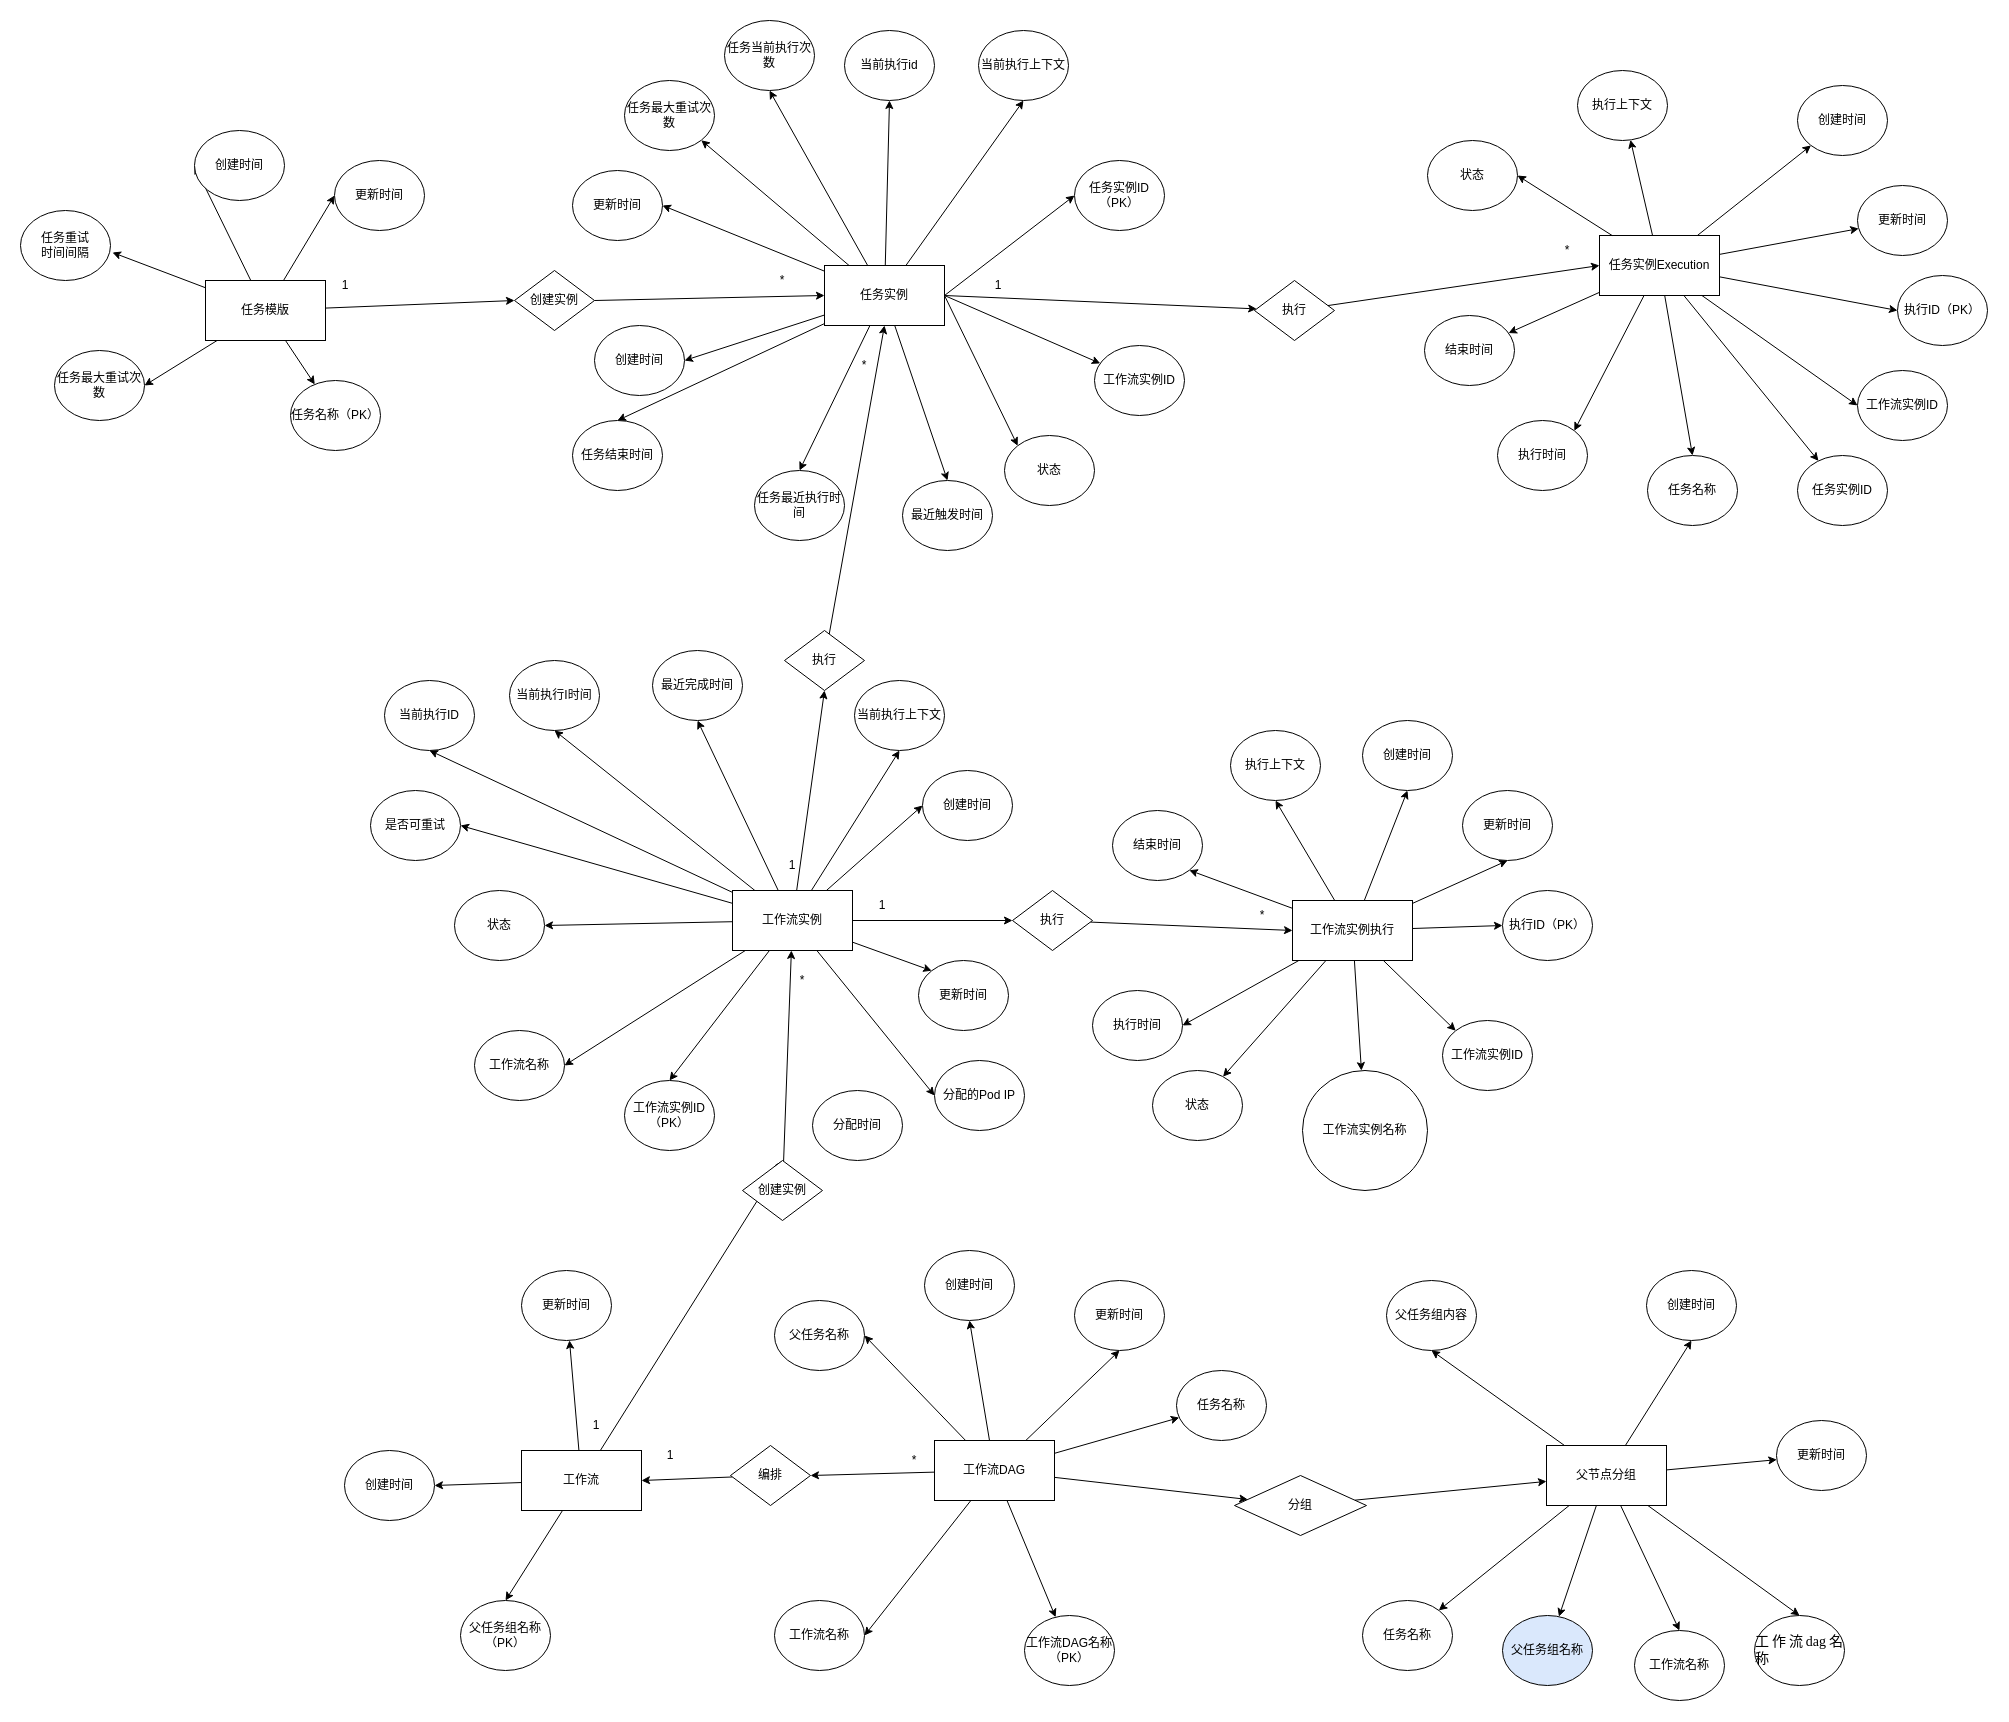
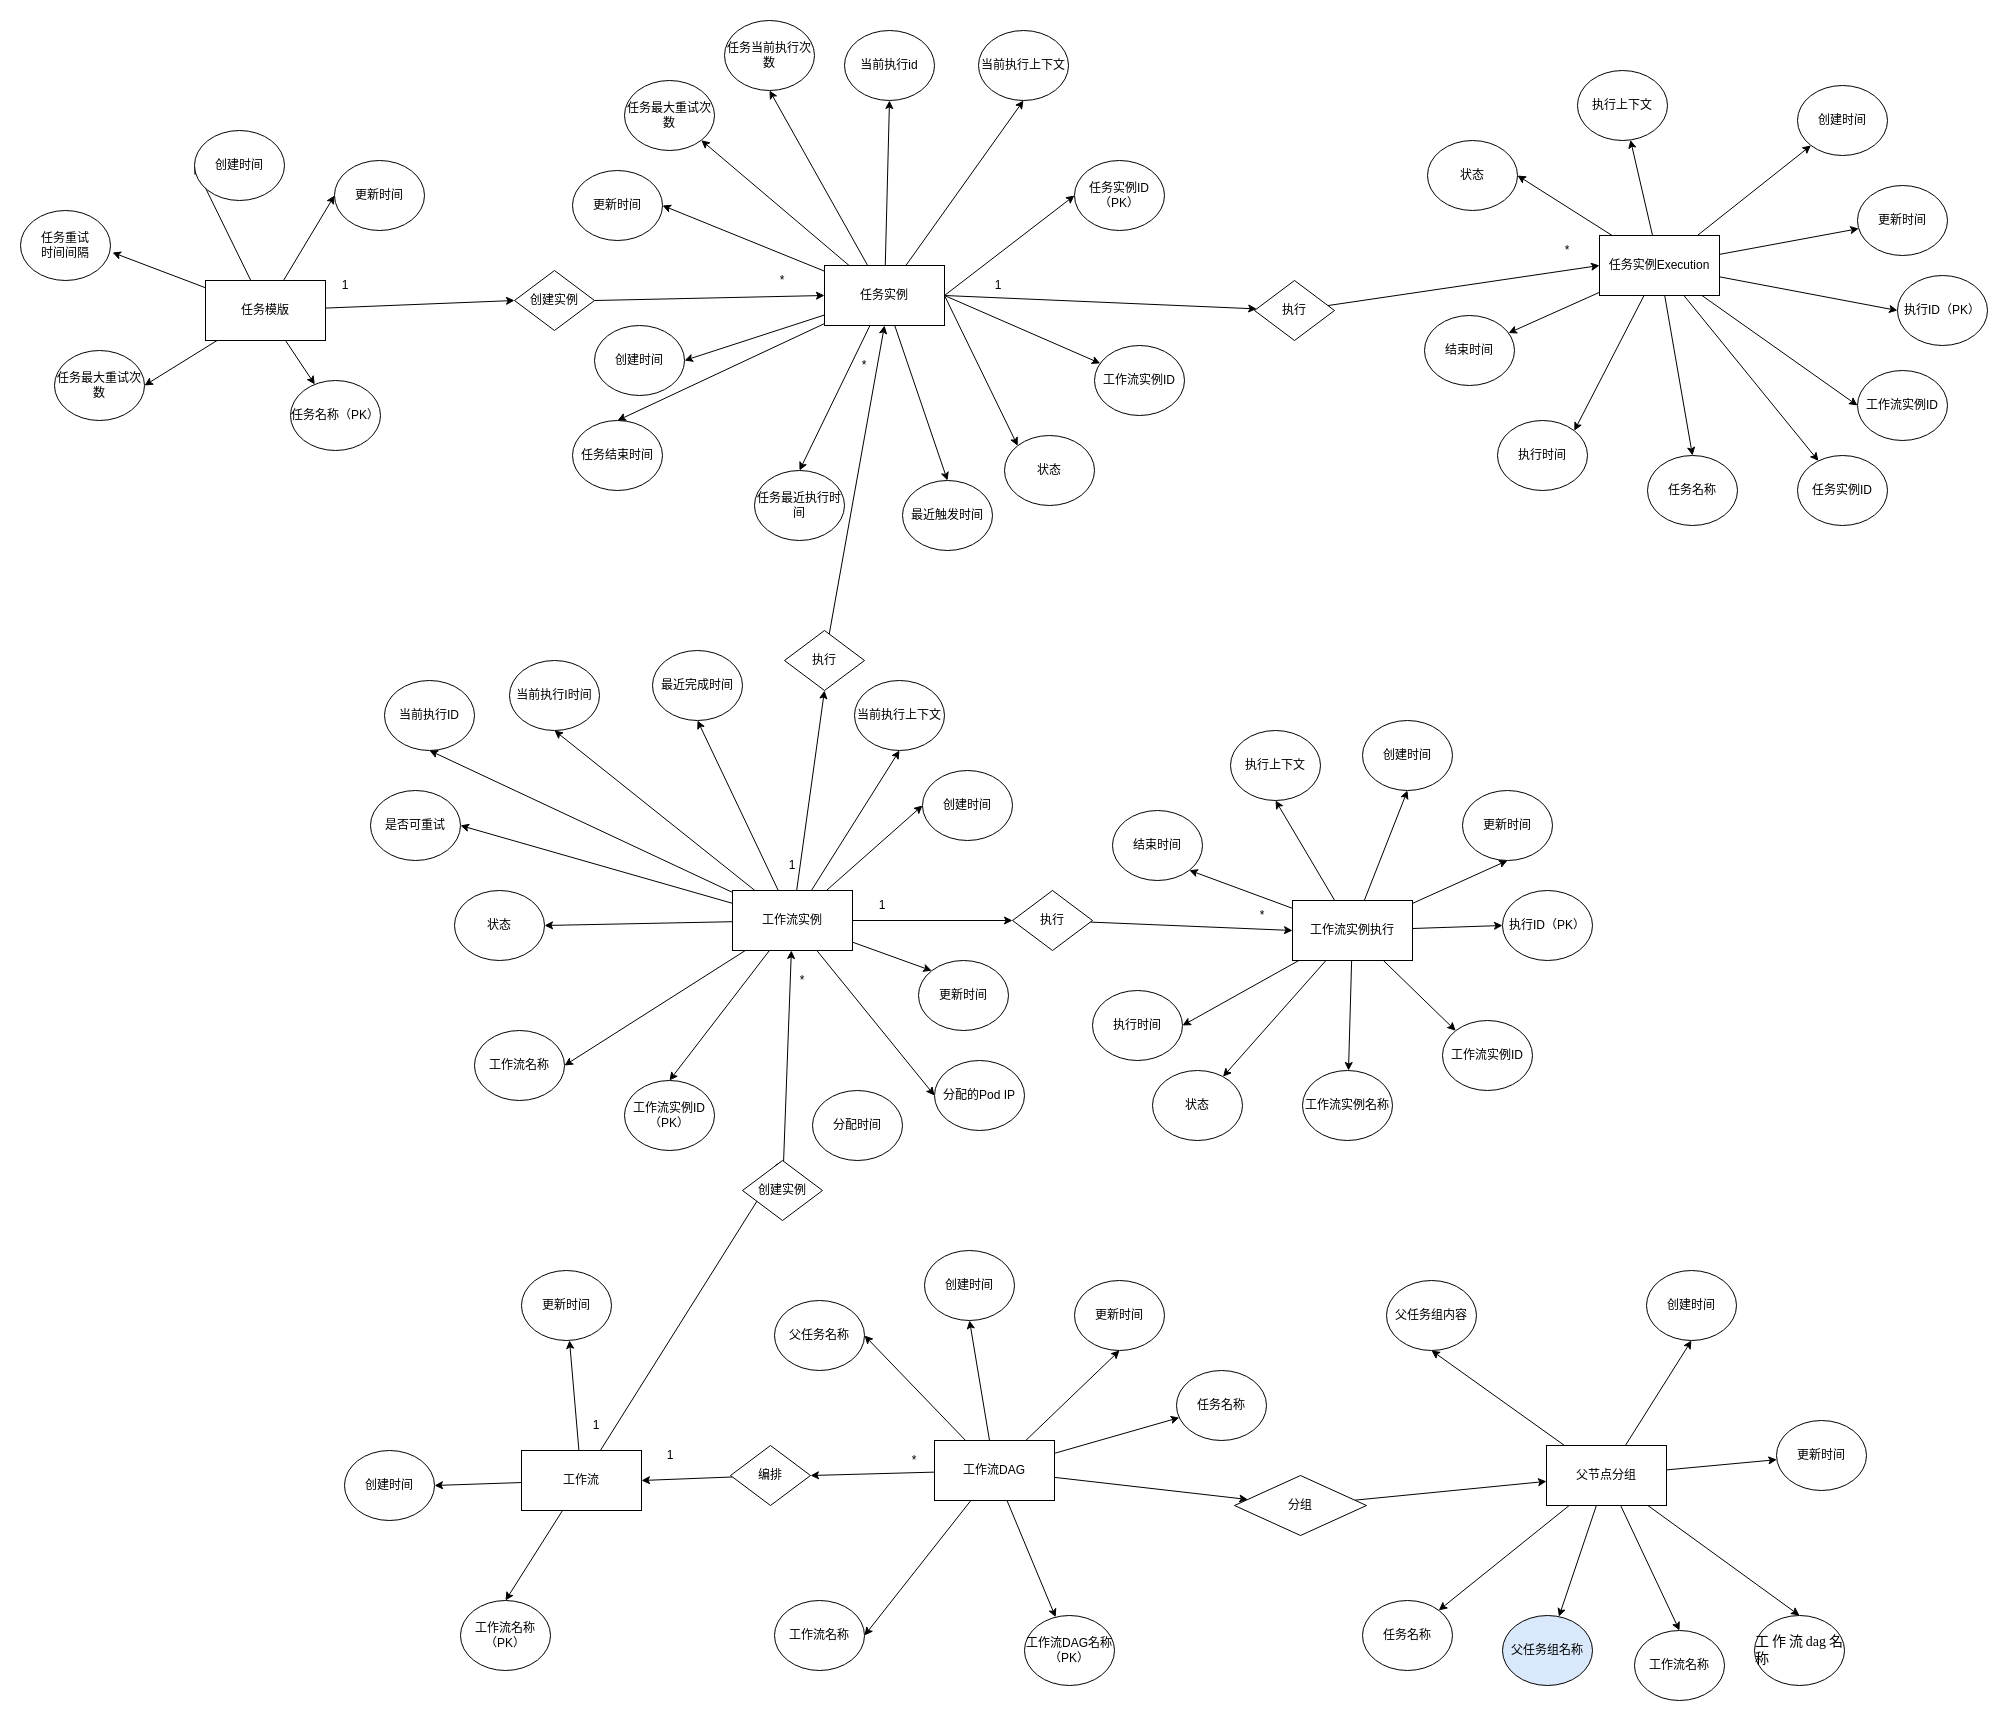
node "工作流实例名称": size 125x120 -> 90x70
node "父任务组名称（PK）": label "父任务组名称（PK）" -> "工作流名称（PK）"
